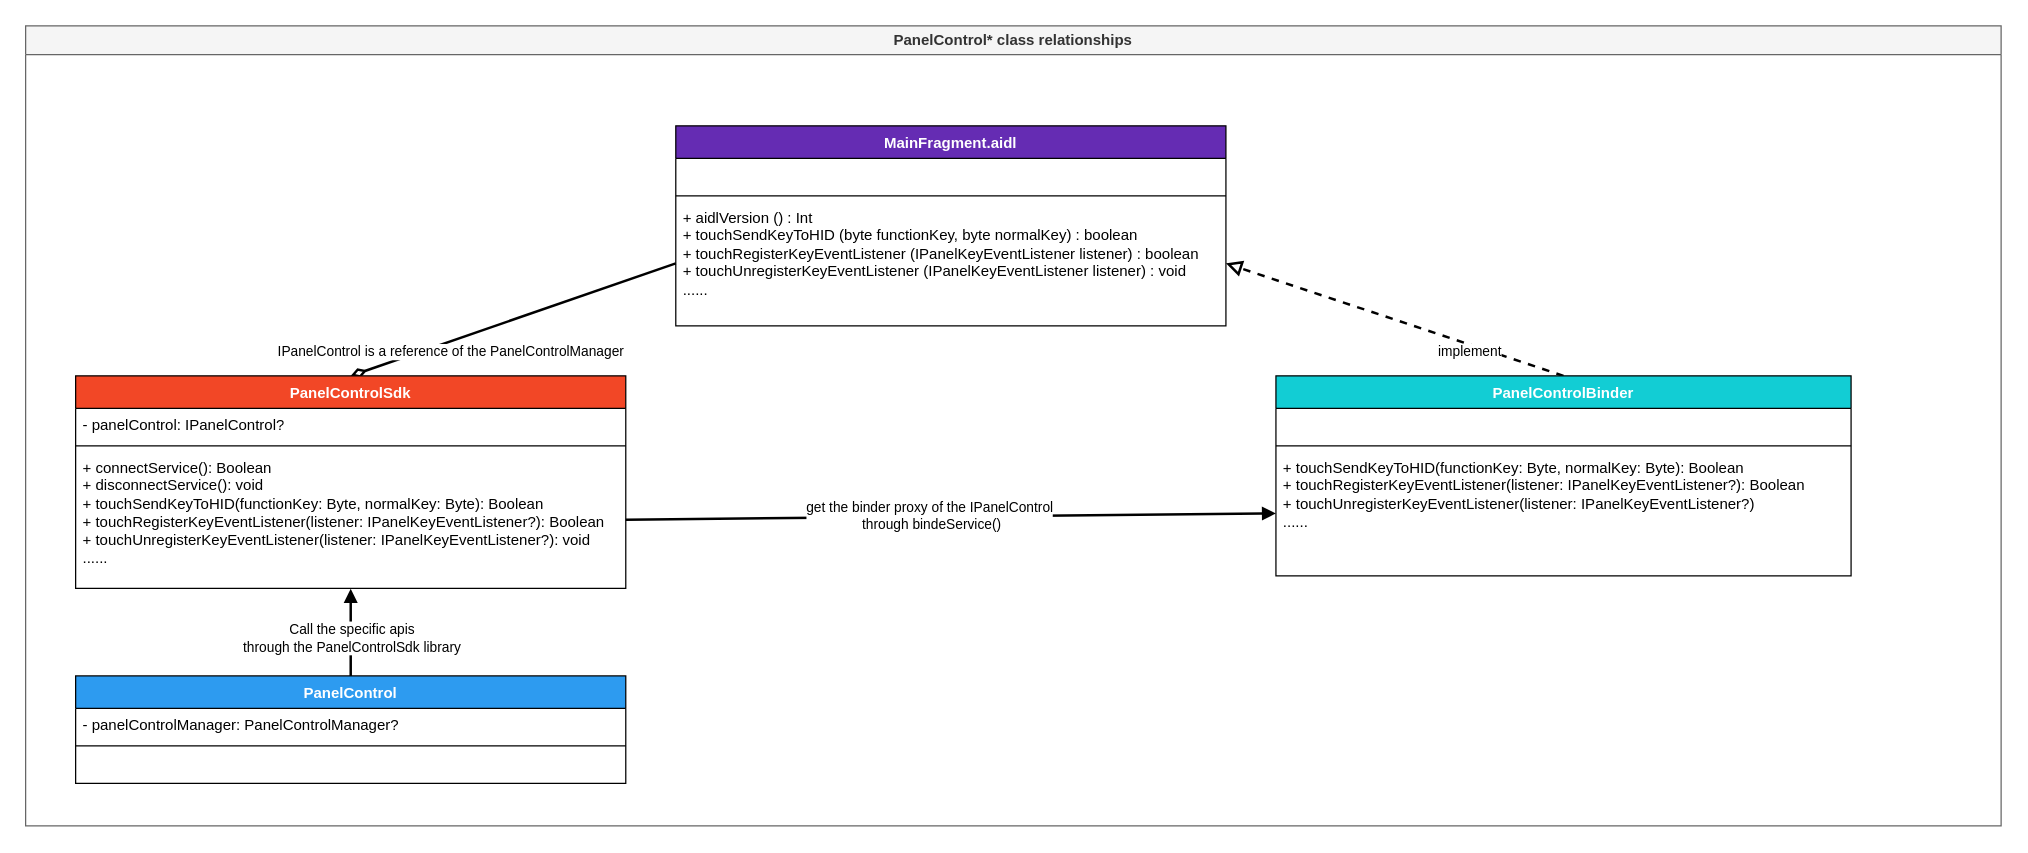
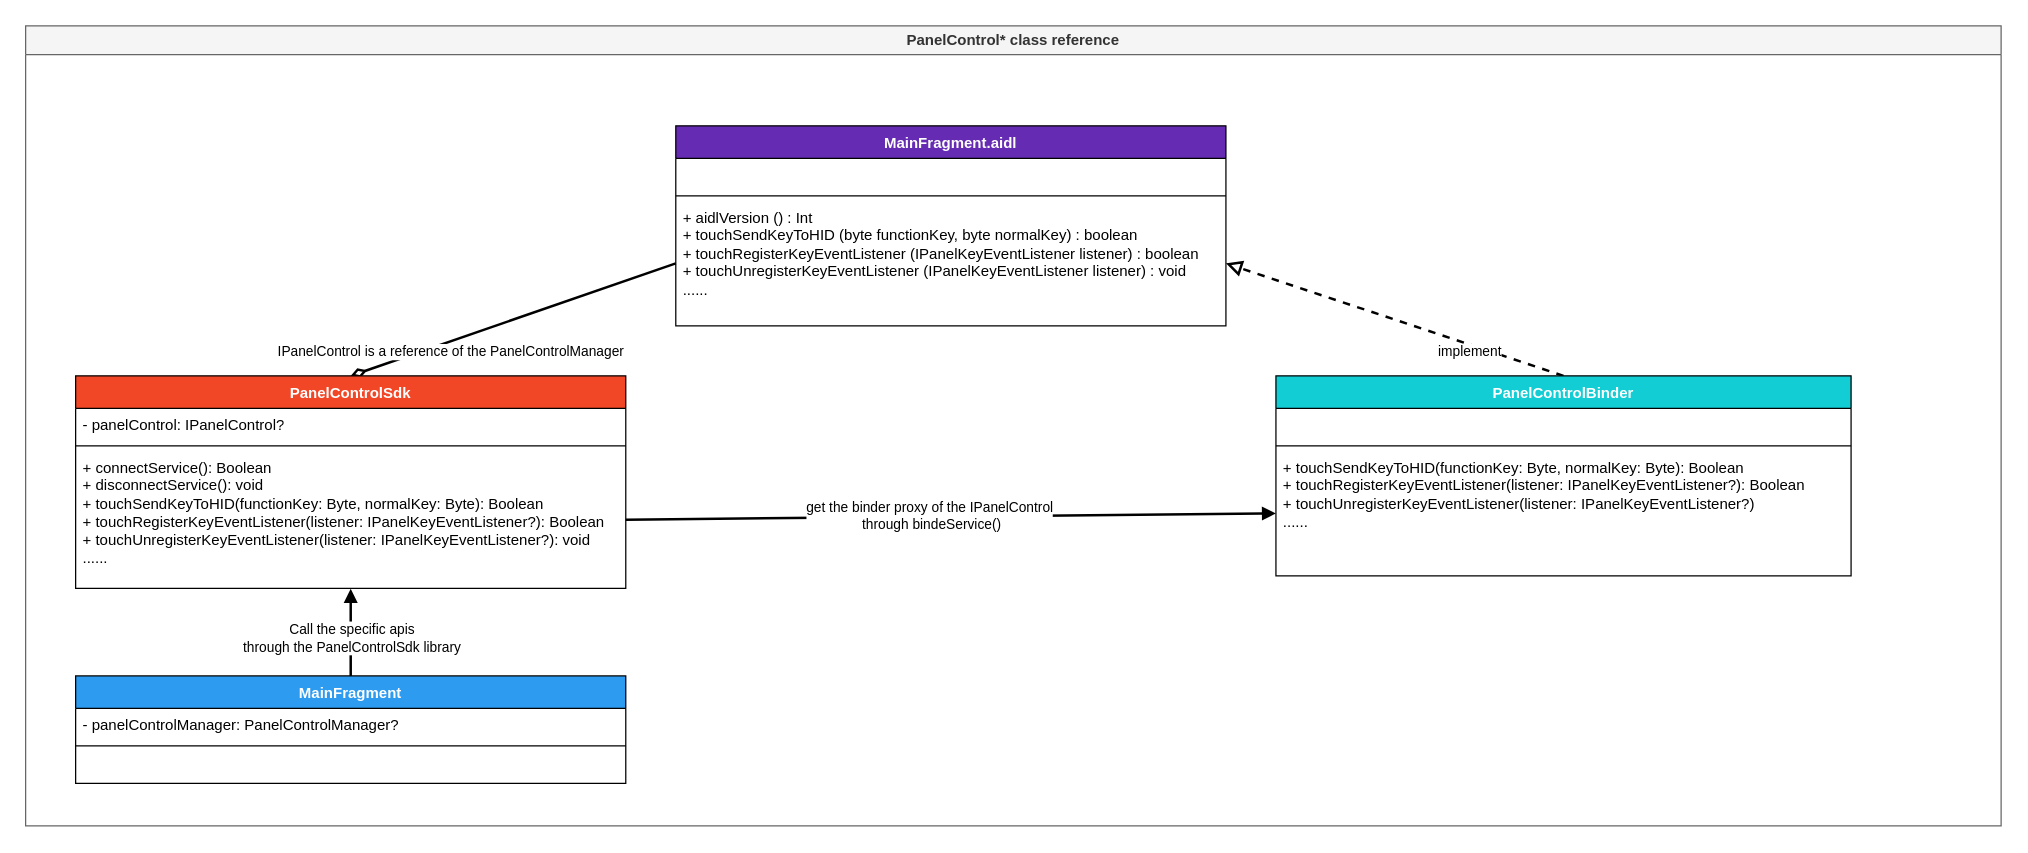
node "PanelControl* class relationships": label "PanelControl* class relationships" -> "PanelControl* class reference"
node "PanelControl": label "PanelControl" -> "MainFragment"
